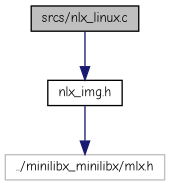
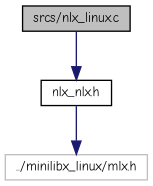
node "nlx_img.h": label "nlx_img.h" -> "nlx_nlx.h"
node "../minilibx_minilibx/mlx.h": label "../minilibx_minilibx/mlx.h" -> "../minilibx_linux/mlx.h"
